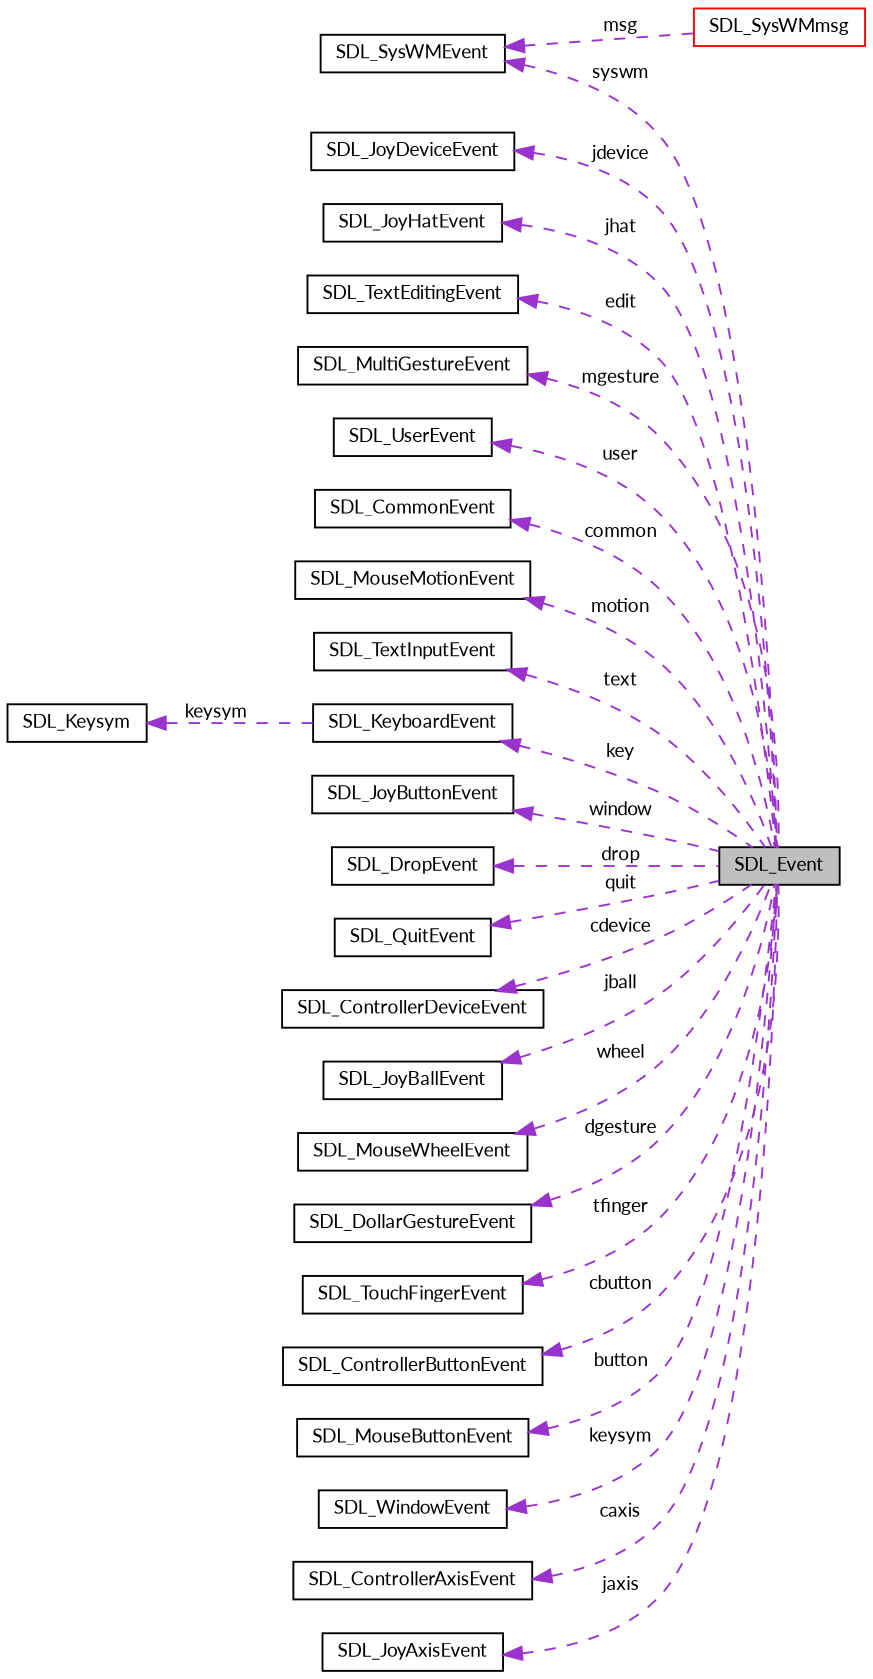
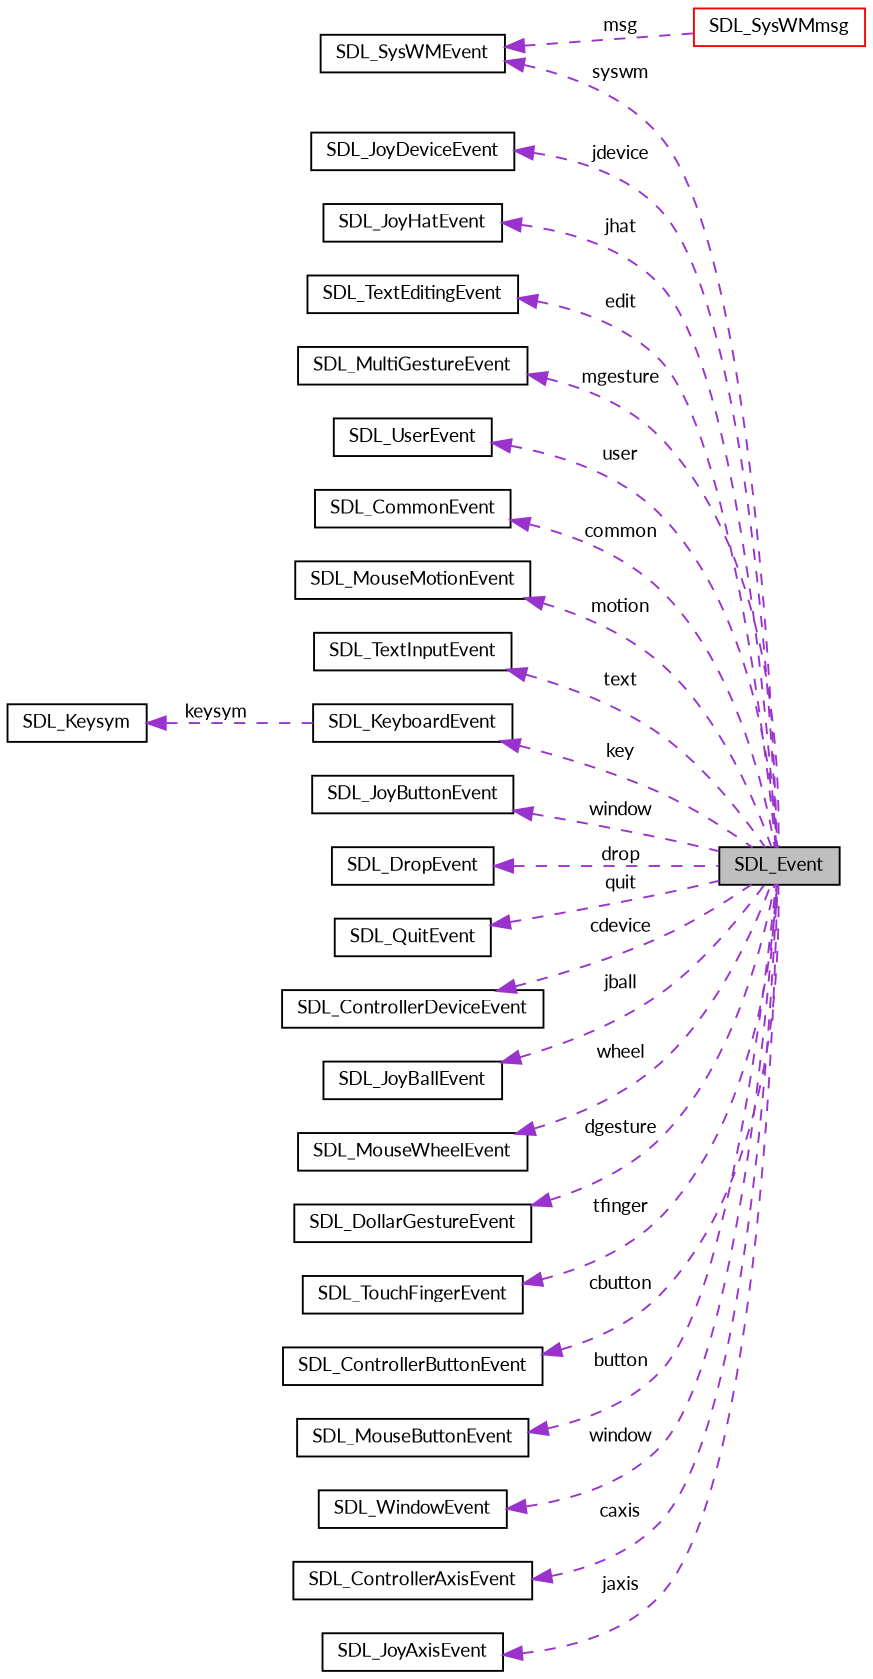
edge "SDL_Event" -> "SDL_WindowEvent": label " keysym" -> " window"
